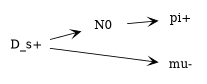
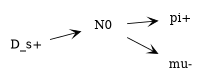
edge "D_s+" -> "mu-": now "N0" -> "mu-"
